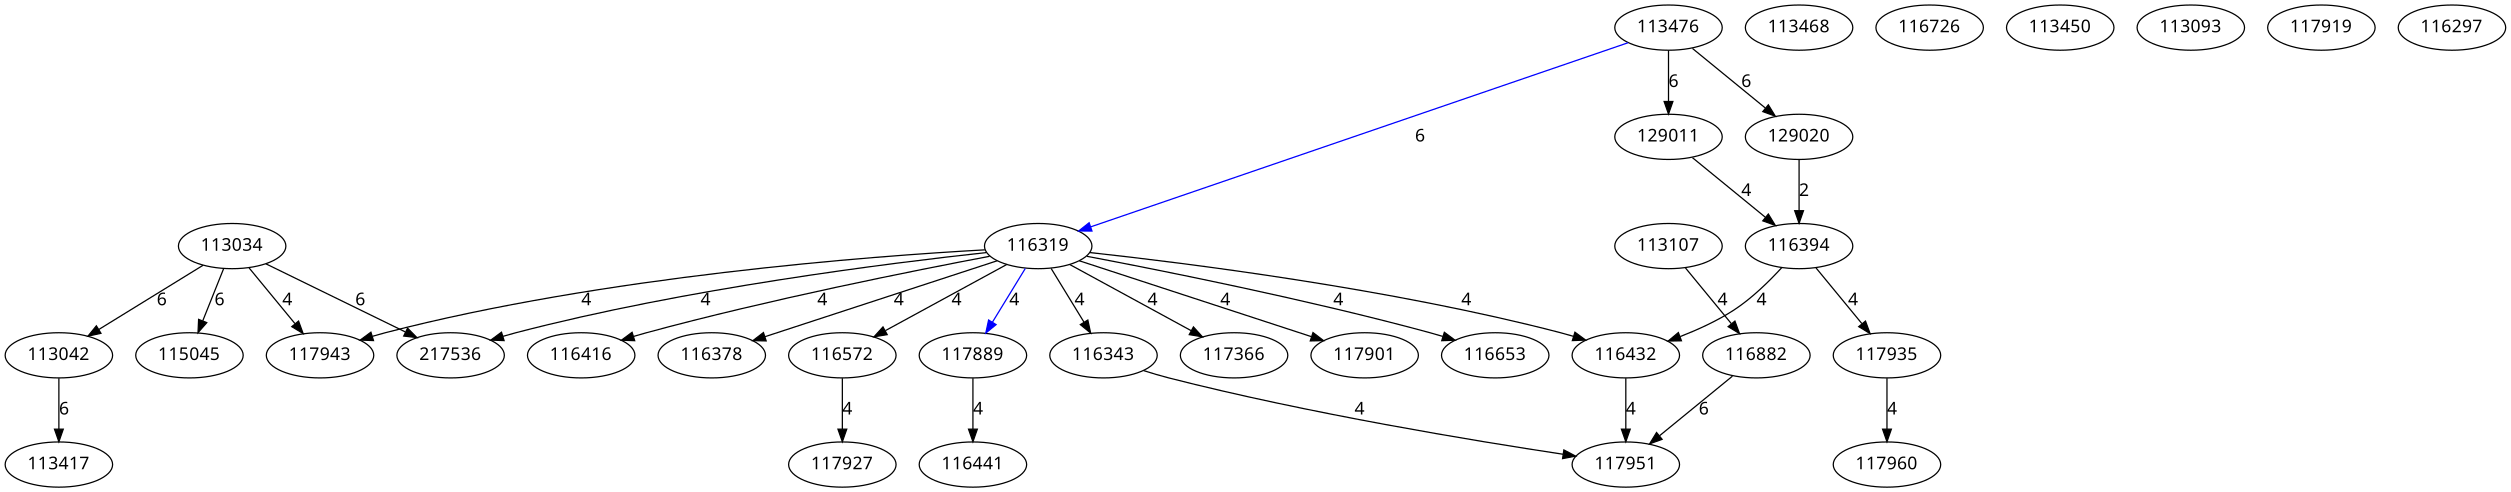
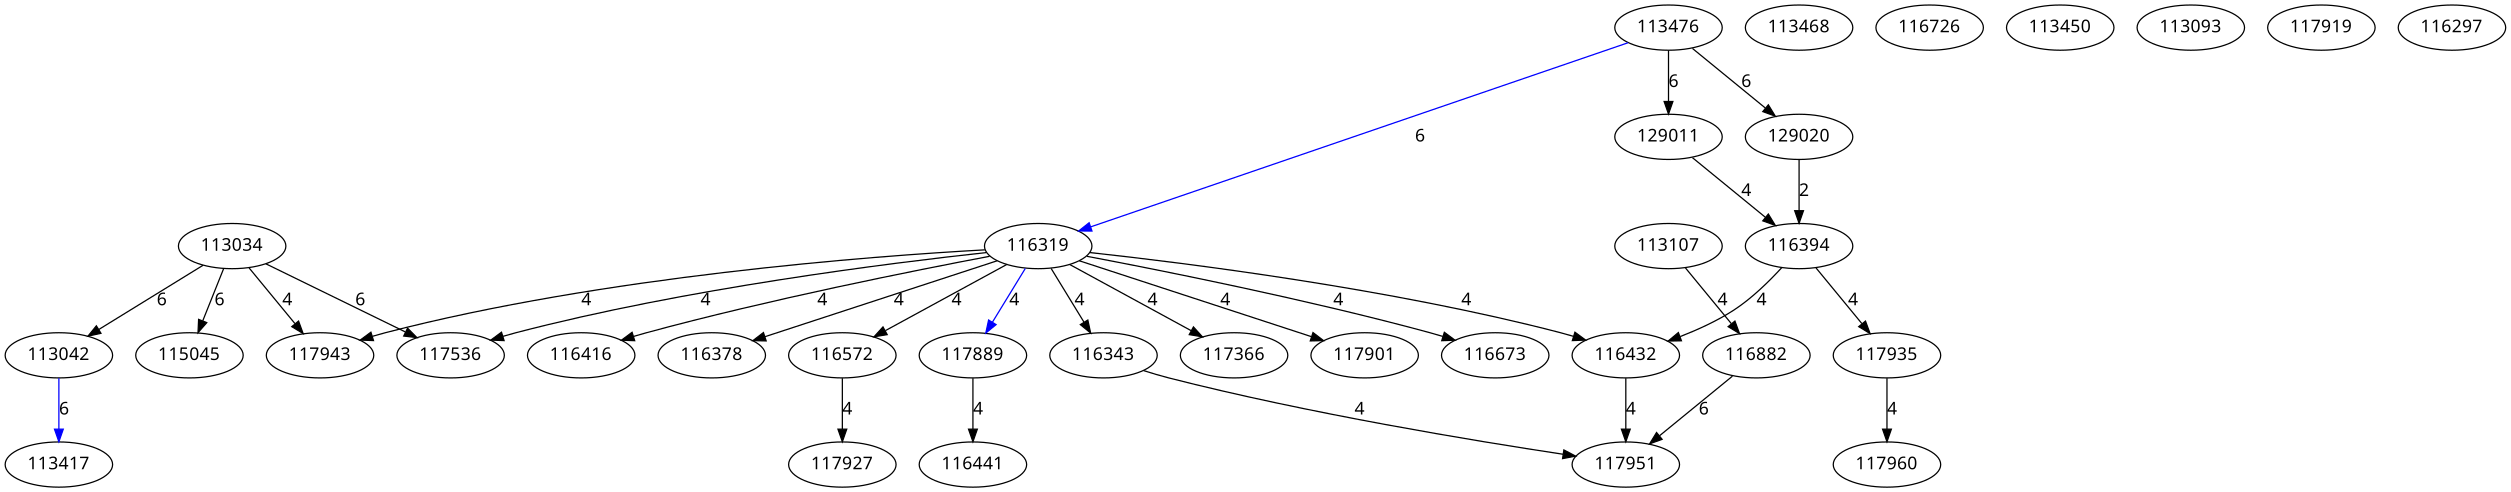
node "217536": label "217536" -> "117536"
node "116653": label "116653" -> "116673"
edge "113042" -> "113417": color black -> blue
